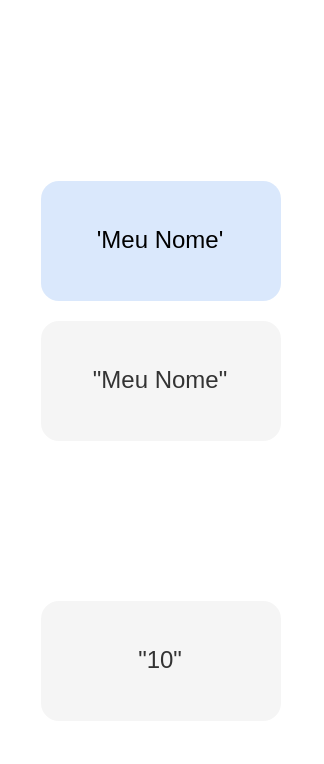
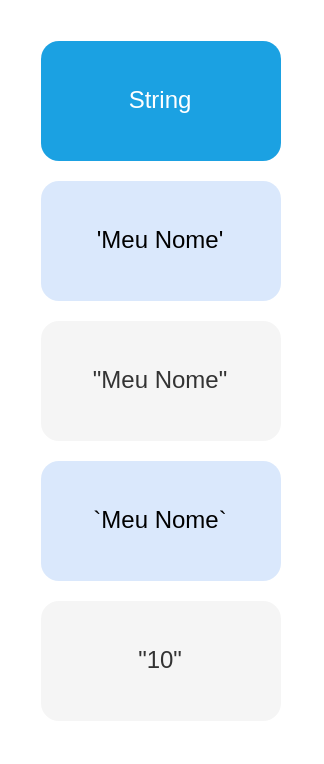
node "String": added
node "`Meu Nome`": added
